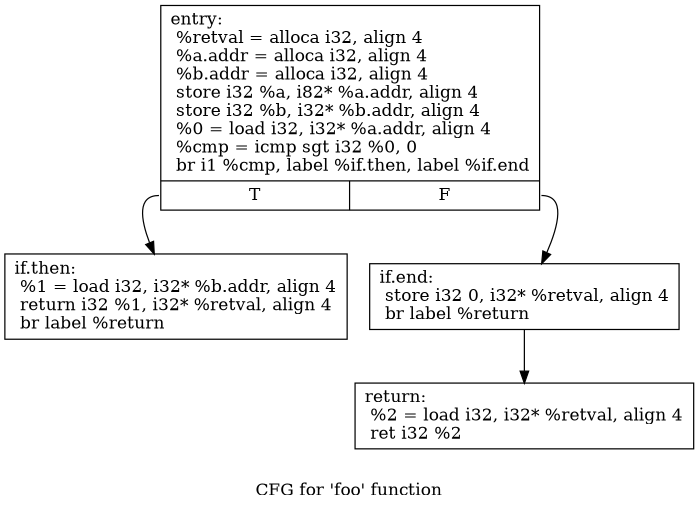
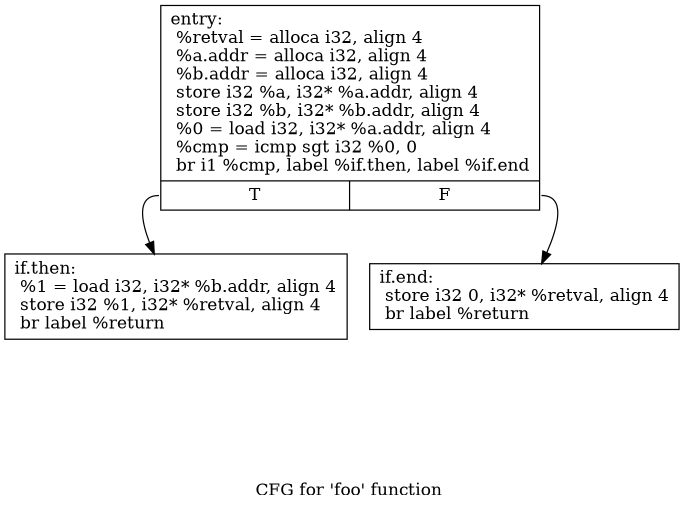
node "entry:": text "store i32 %a, i82* %a.addr, align 4" -> "store i32 %a, i32* %a.addr, align 4"
node "if.then:": text "return i32 %1, i32* %retval, align 4" -> "store i32 %1, i32* %retval, align 4"
node "return:": removed
